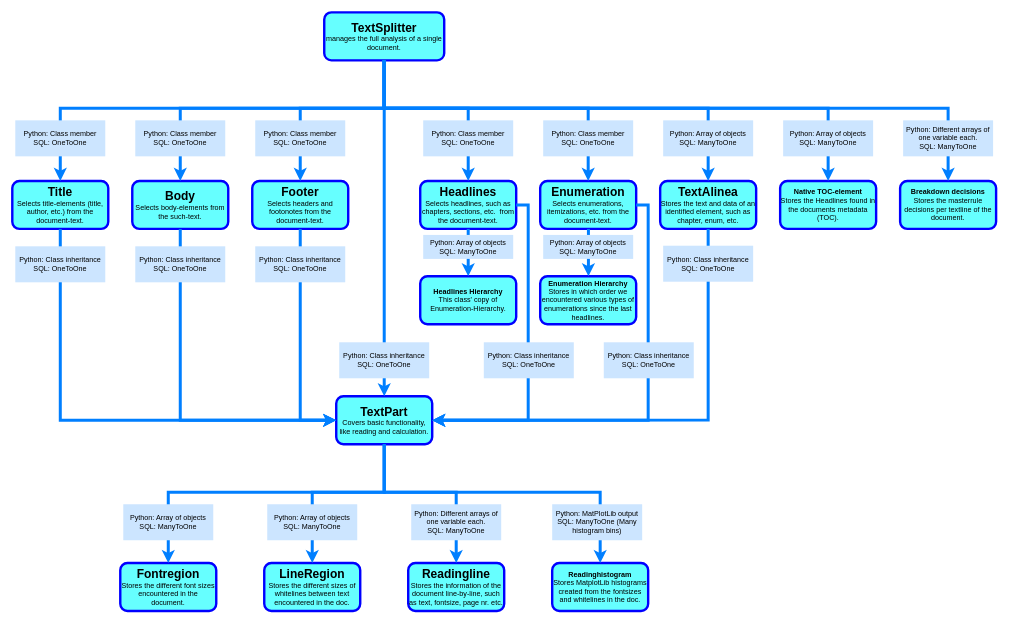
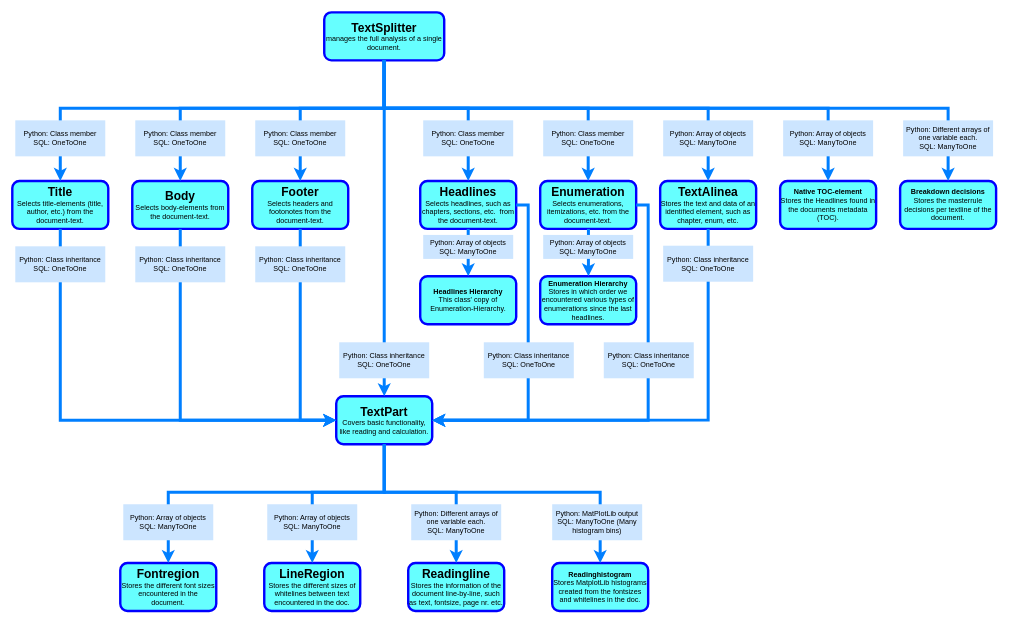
node "Body Selects body-elements from the such-text.": label "Body Selects body-elements from the such-text." -> "Body Selects body-elements from the document-text."
